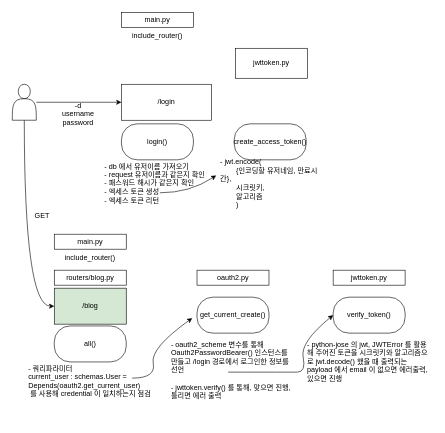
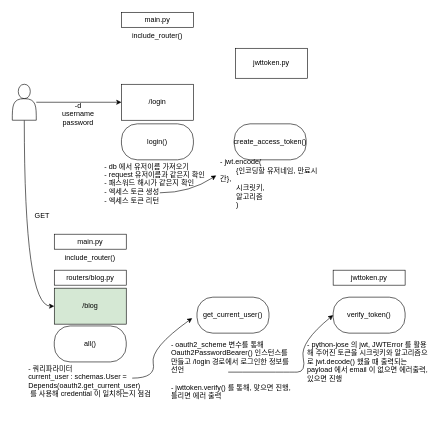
node "/login": size 90x36 -> 72x36
node "oauth2.py": removed
node "get_current_create()": label "get_current_create()" -> "get_current_user()"
